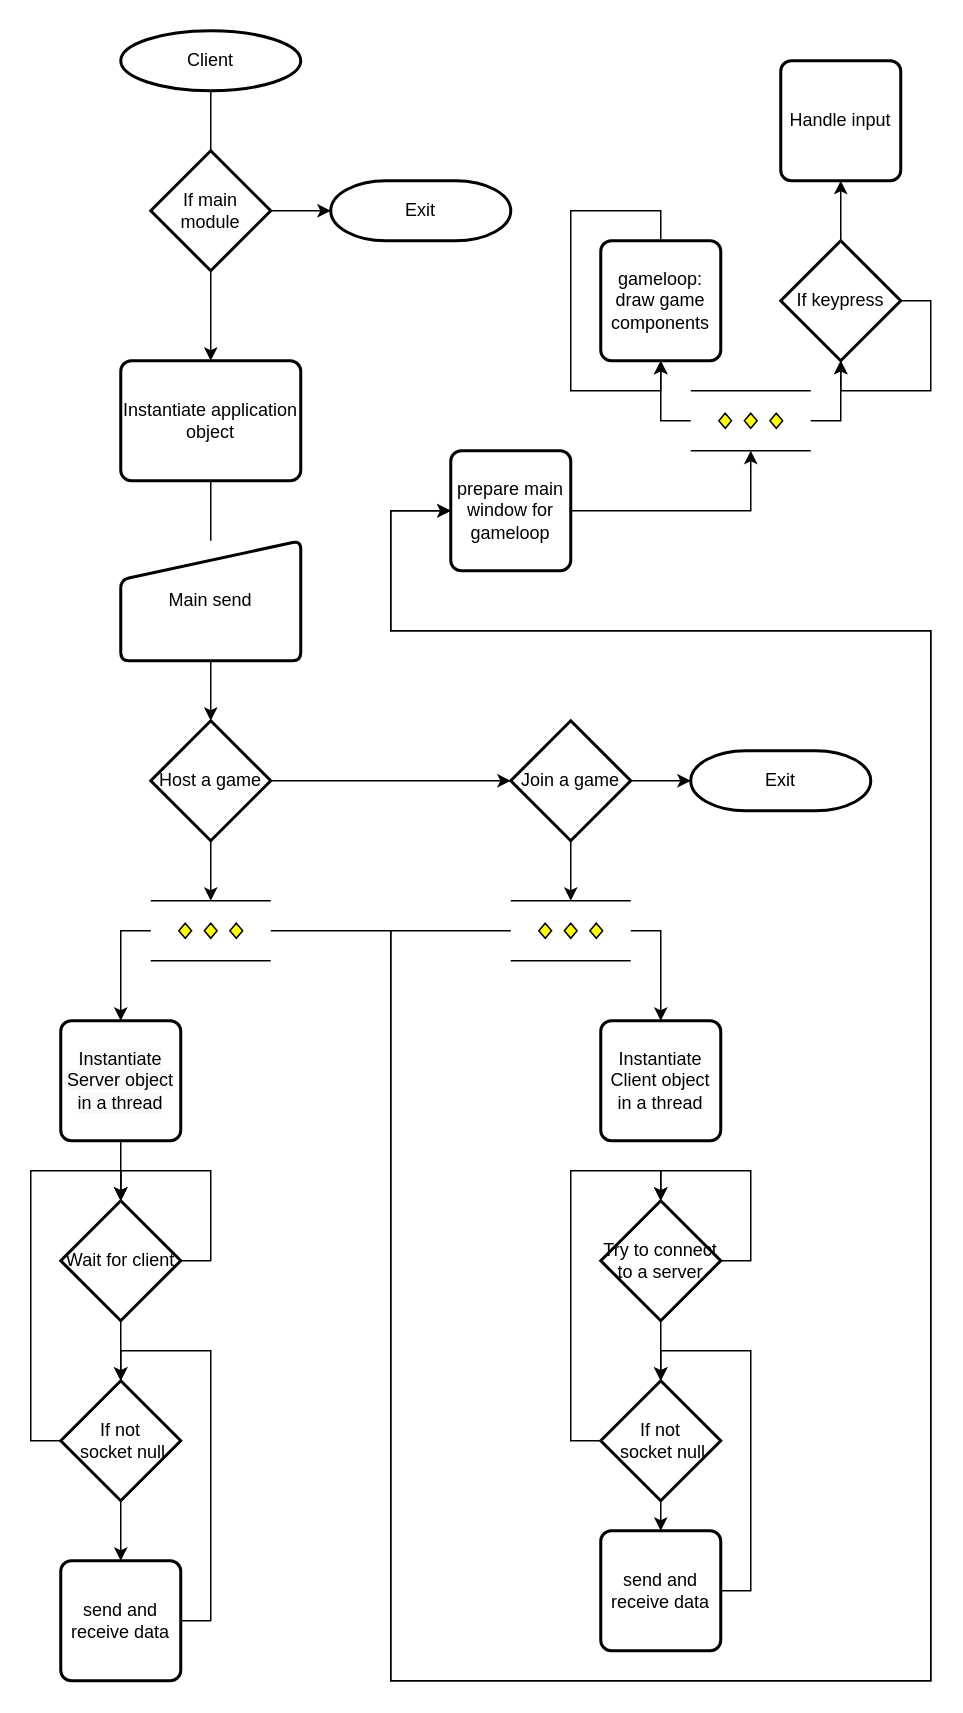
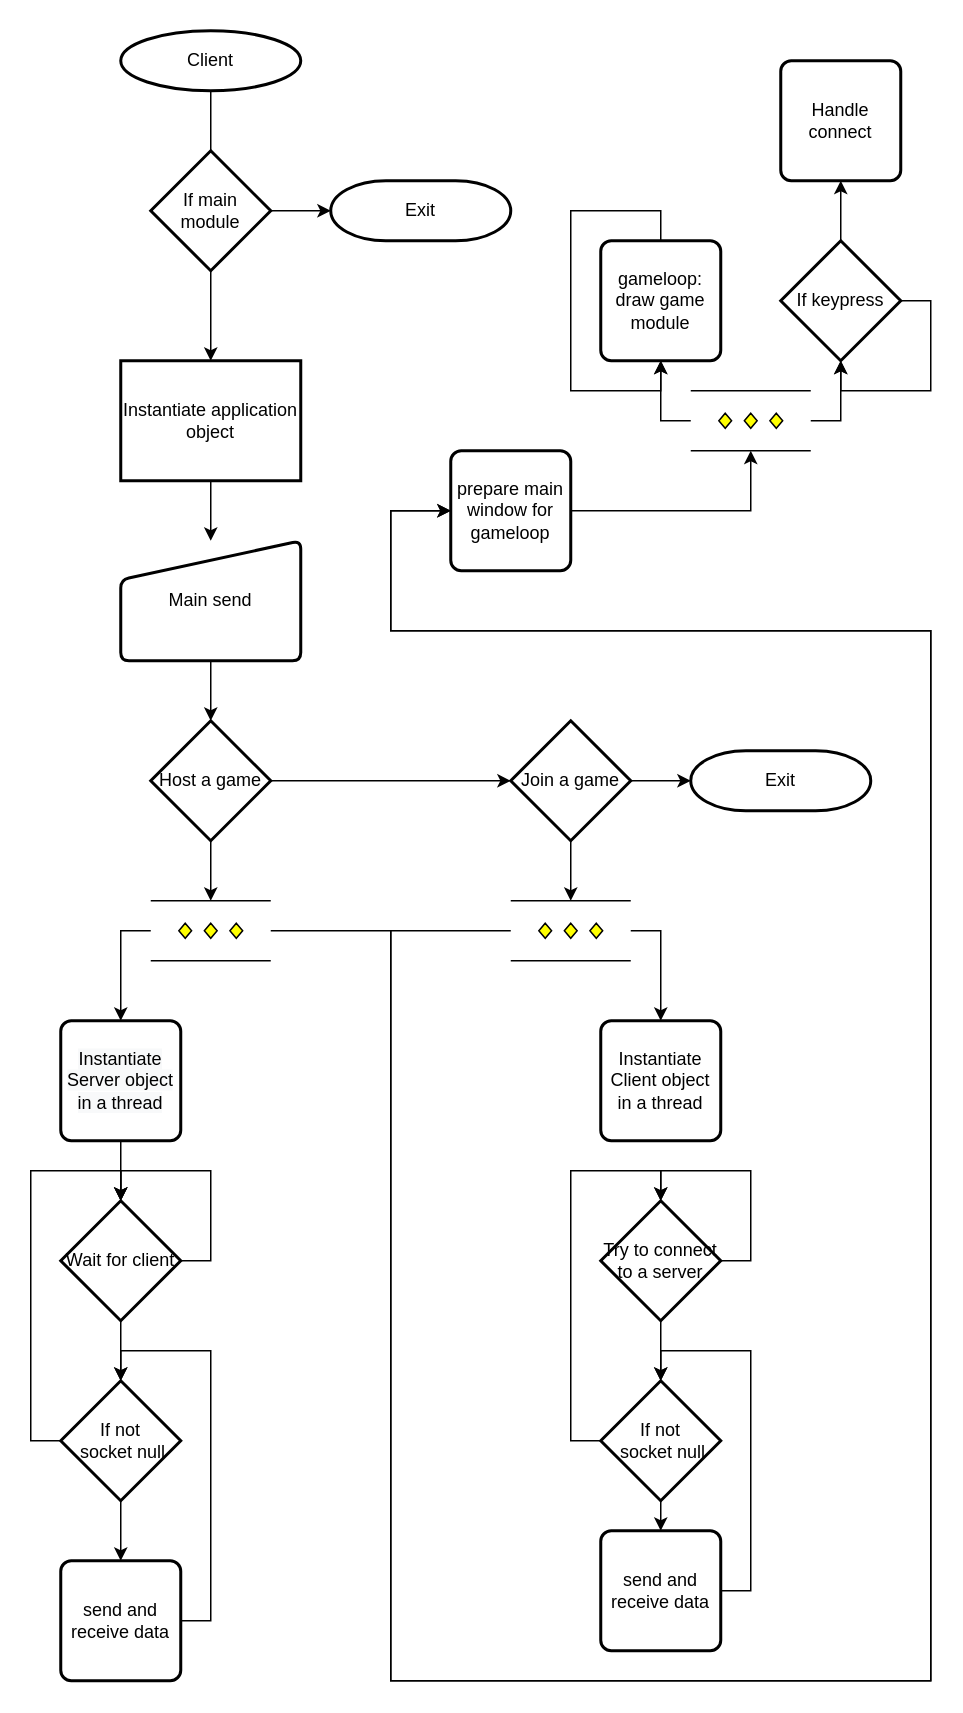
node "Handle input": label "Handle input" -> "Handle connect"
node "gameloop: draw game components": label "gameloop: draw game components" -> "gameloop: draw game module"
node "Instantiate application object": shape rounded rectangle -> rectangle
edge "Instantiate application object" -- "Main send": arrowhead none -> classic
